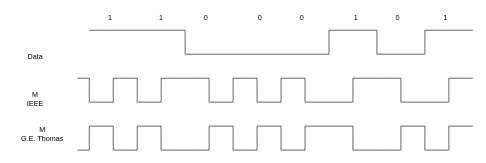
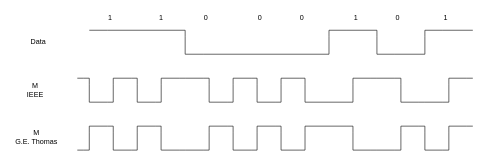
node "Data": moved (35, 57) -> (38, 42)
node "M IEEE": moved (35, 99) -> (35, 90)
node "M G.E. Thomas": moved (42, 135) -> (36, 138)
